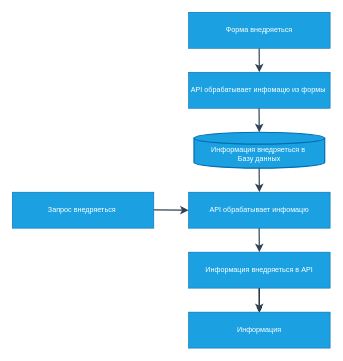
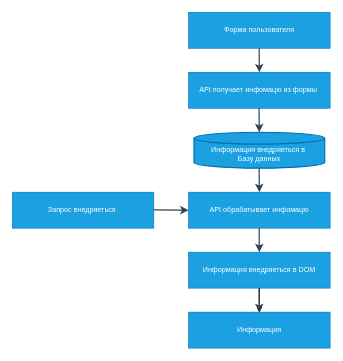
node "Форма внедряеться": label "Форма внедряеться" -> "Форма пользователя"
node "API обрабатывает инфомацю из формы": label "API обрабатывает инфомацю из формы" -> "API получает инфомацю из формы"
node "Информация внедряеться в API": label "Информация внедряеться в API" -> "Информация внедряеться в DOM"
